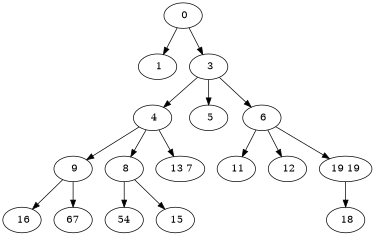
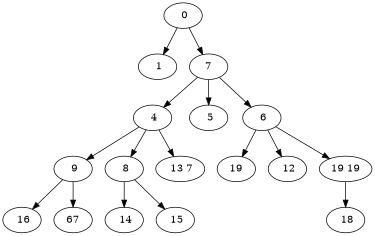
node "3": label "3" -> "7"
node "11": label "11" -> "19"
node "54": label "54" -> "14"
